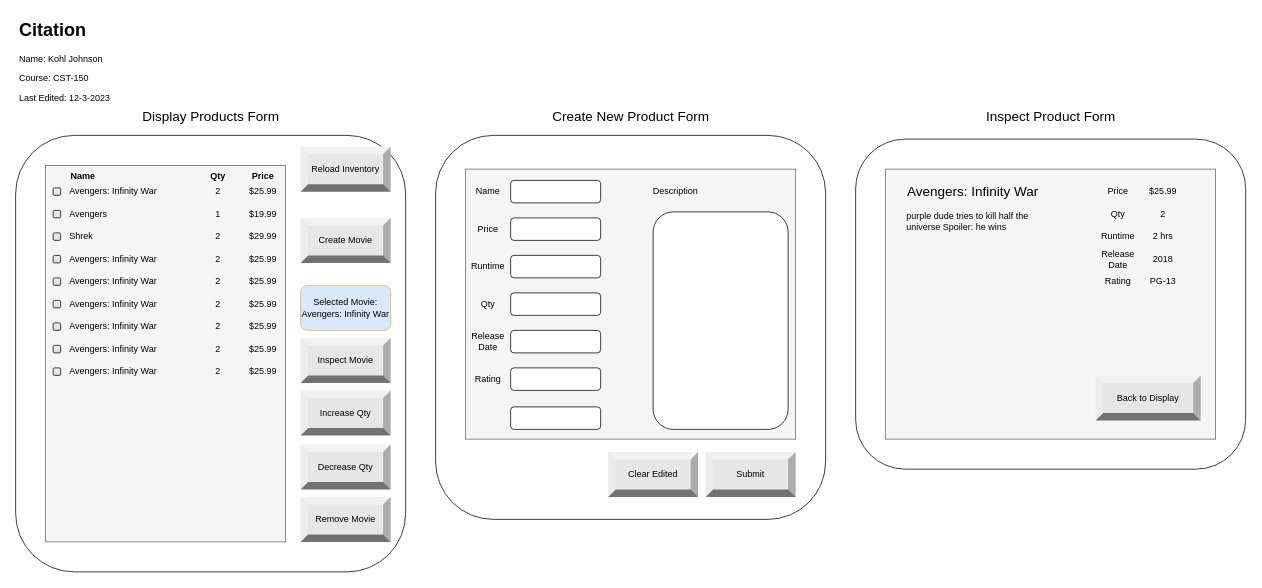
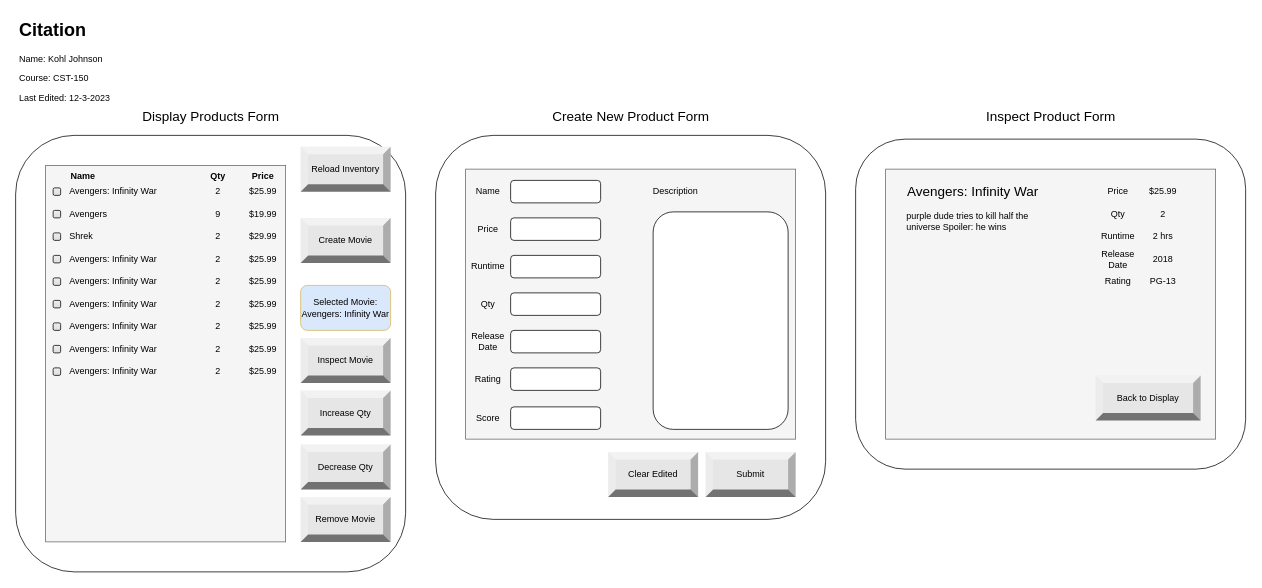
node "1": label "1" -> "9"
node "Score": added
